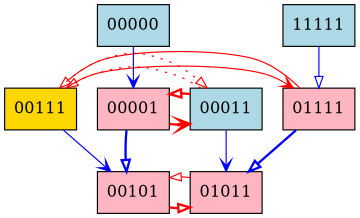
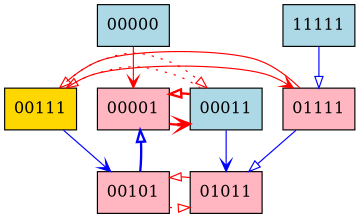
edge "00000" -> "00001": color blue -> red
edge "00001" -> "00101": reversed
edge "01111" -> "01011": style bold -> solid
edge "00101" -> "01011": style bold -> dotted
